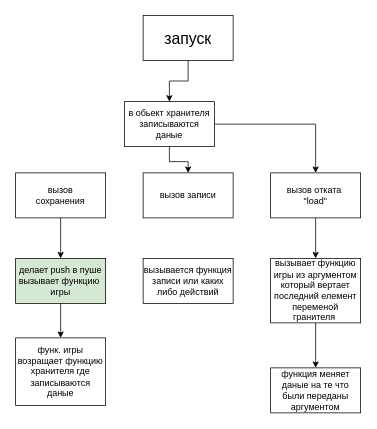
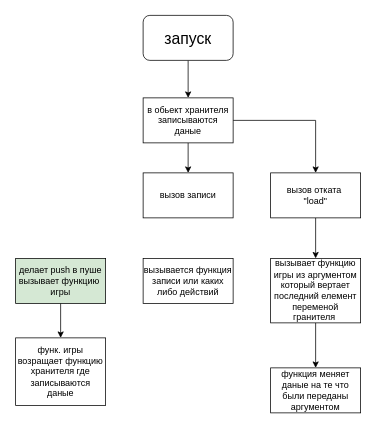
node "запуск": shape rectangle -> rounded rectangle
node "в обьект хранителя записываются даные": moved (169, 124) -> (188, 120)
node "вызов сохранения": removed
edge "вызов сохранения" -> "делает push в пуше вызывает функцию игры": removed
